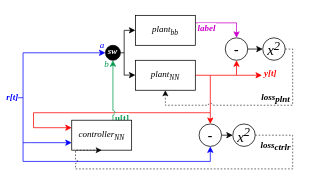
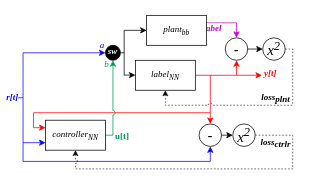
node "plantbb": moved (165, 30) -> (177, 30)
node "plantNN": label "plantNN" -> "labelNN"
node "controllerNN": moved (102, 135) -> (75, 135)
